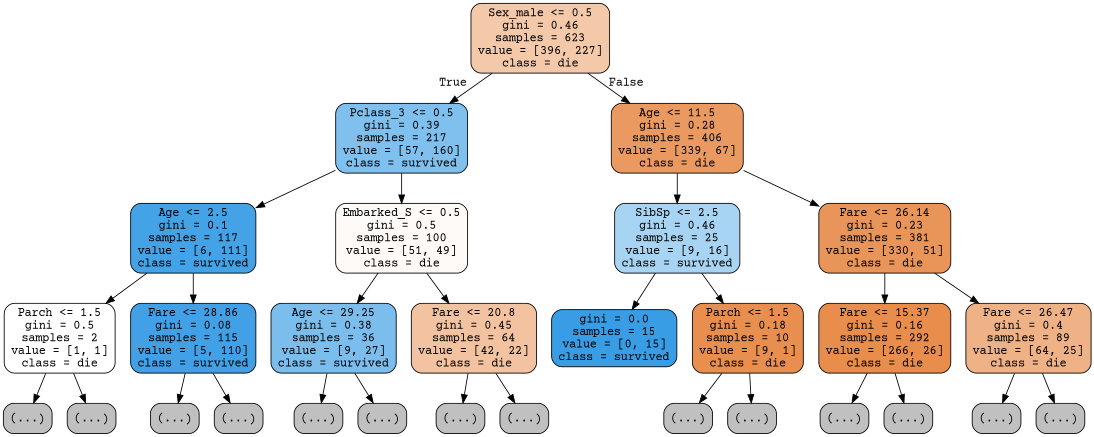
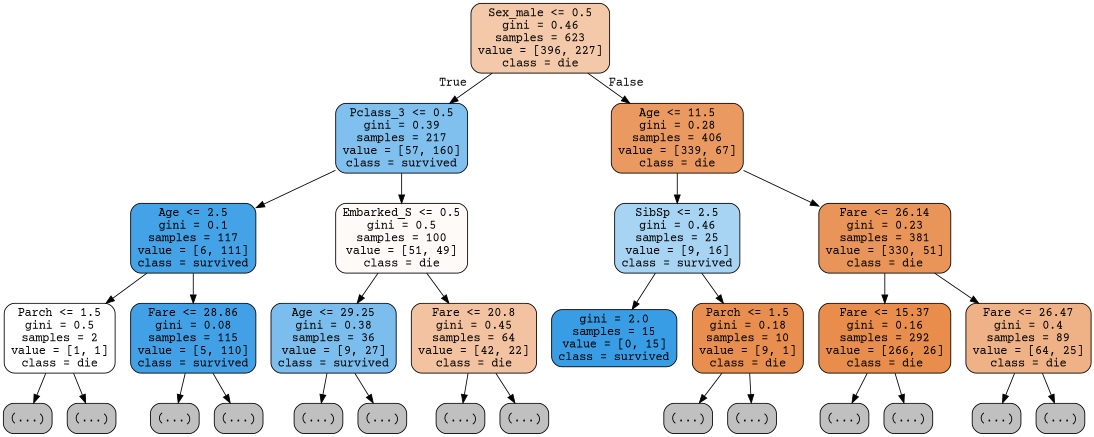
node "gini = 0.0 samples = 15 value = [0, 15] class = survived": label "gini = 0.0 samples = 15 value = [0, 15] class = survived" -> "gini = 2.0 samples = 15 value = [0, 15] class = survived"
